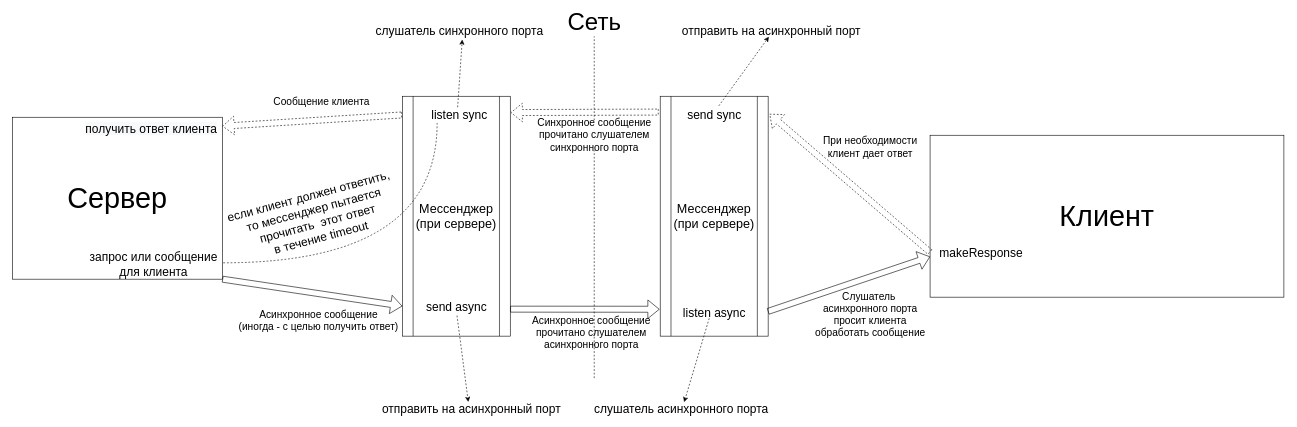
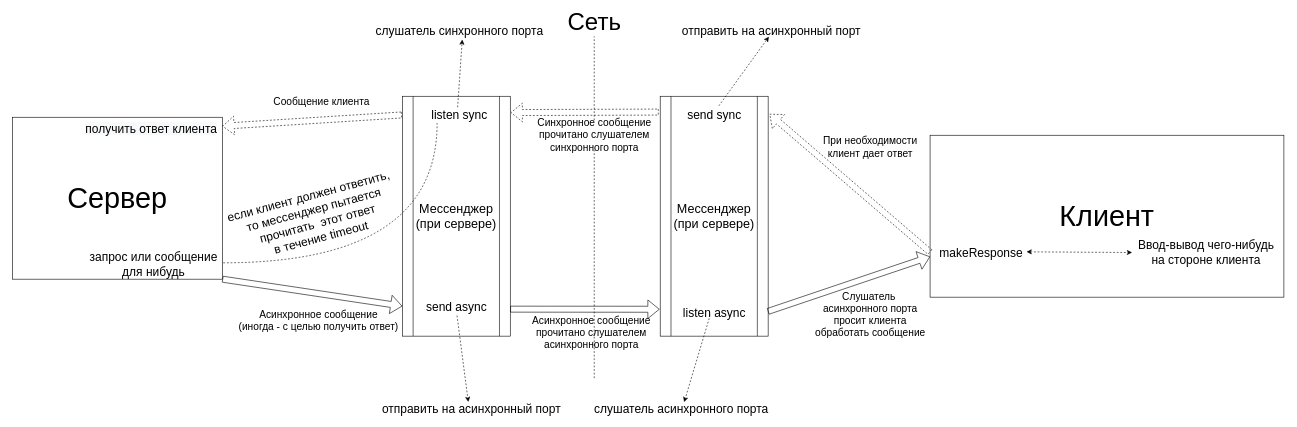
node "Ввод-вывод чего-нибудь на стороне клиента": added
edge "makeResponse" -- "Ввод-вывод чего-нибудь на стороне клиента": added
node "запрос или сообщение для клиента": label "запрос или сообщение для клиента" -> "запрос или сообщение для нибудь"
